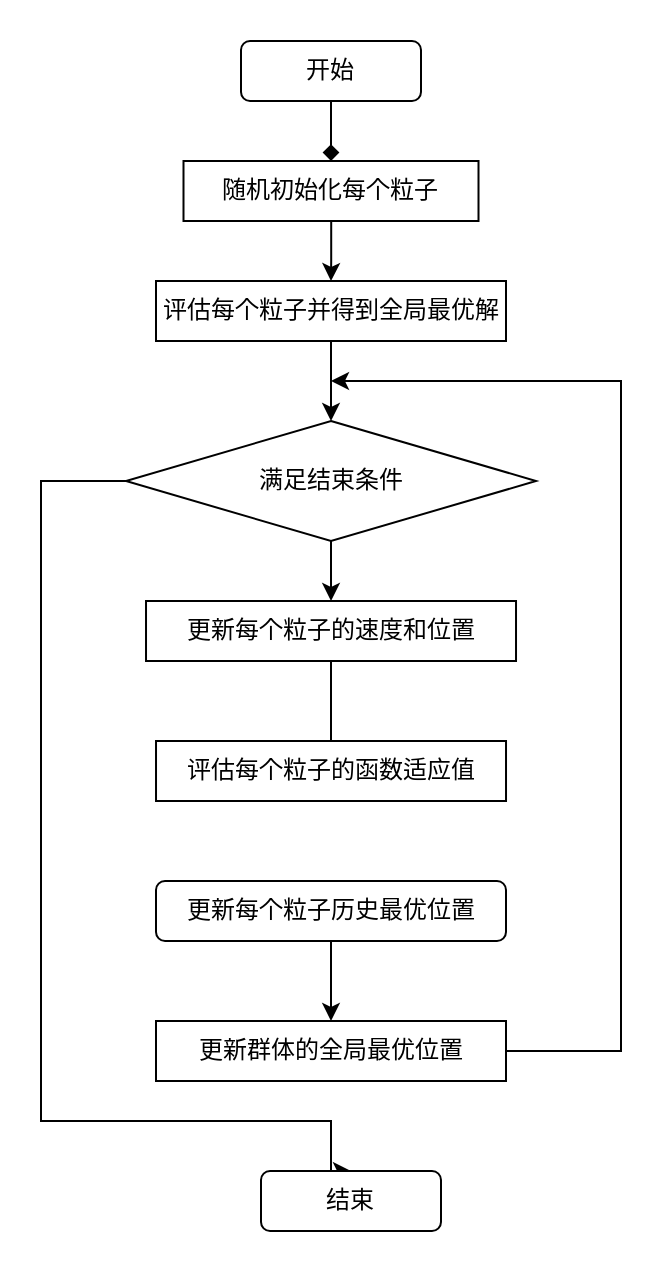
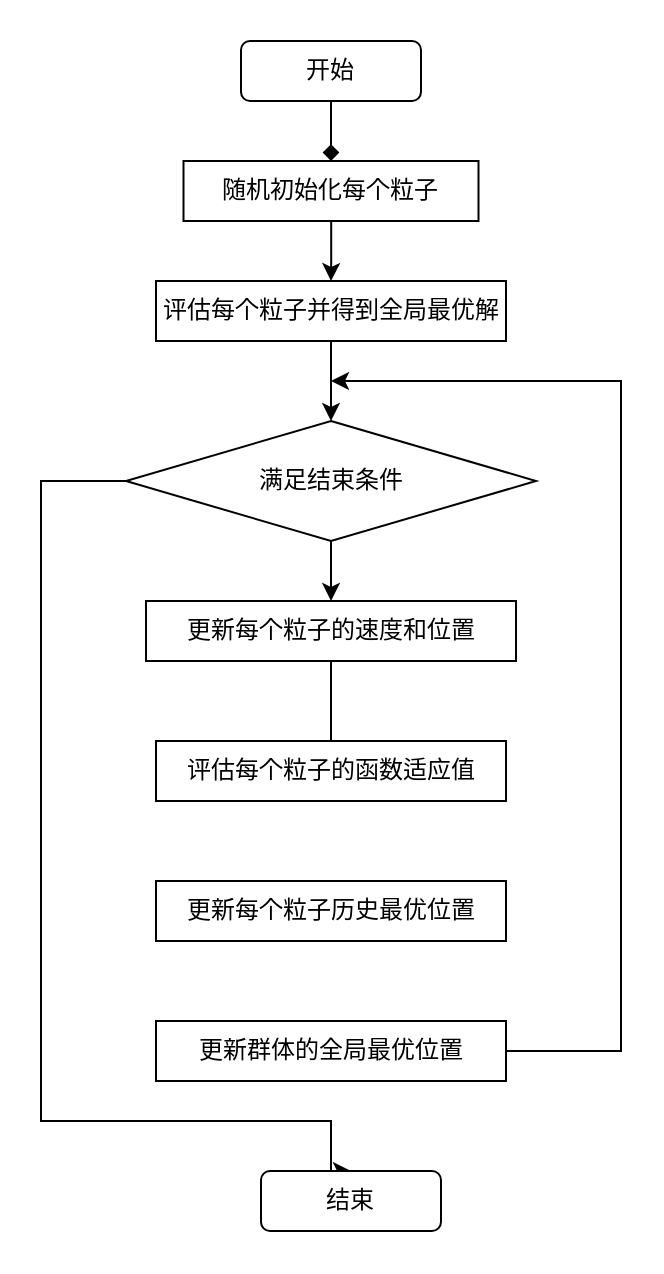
node "更新每个粒子历史最优位置": shape rounded rectangle -> rectangle
edge "更新每个粒子历史最优位置" -> "更新群体的全局最优位置": removed
